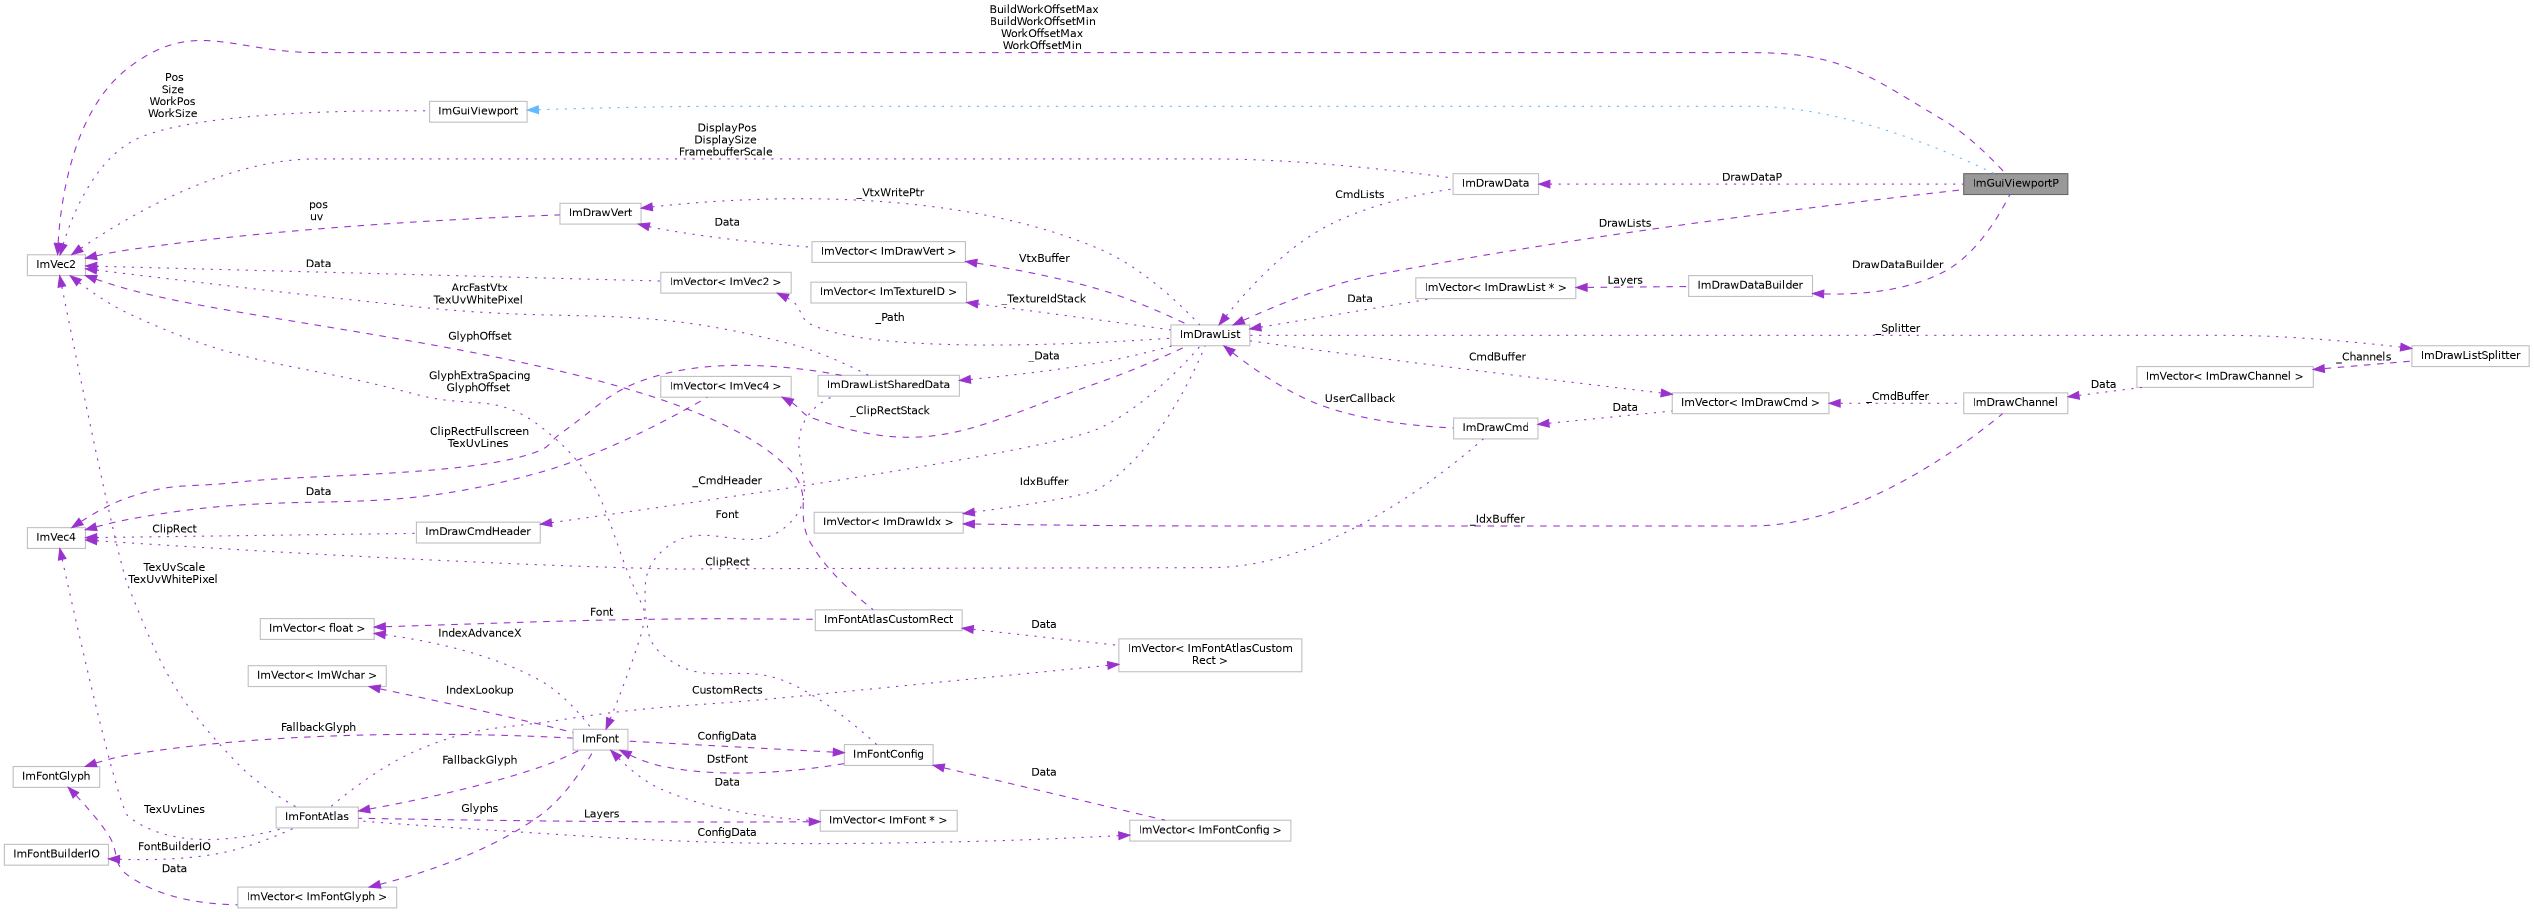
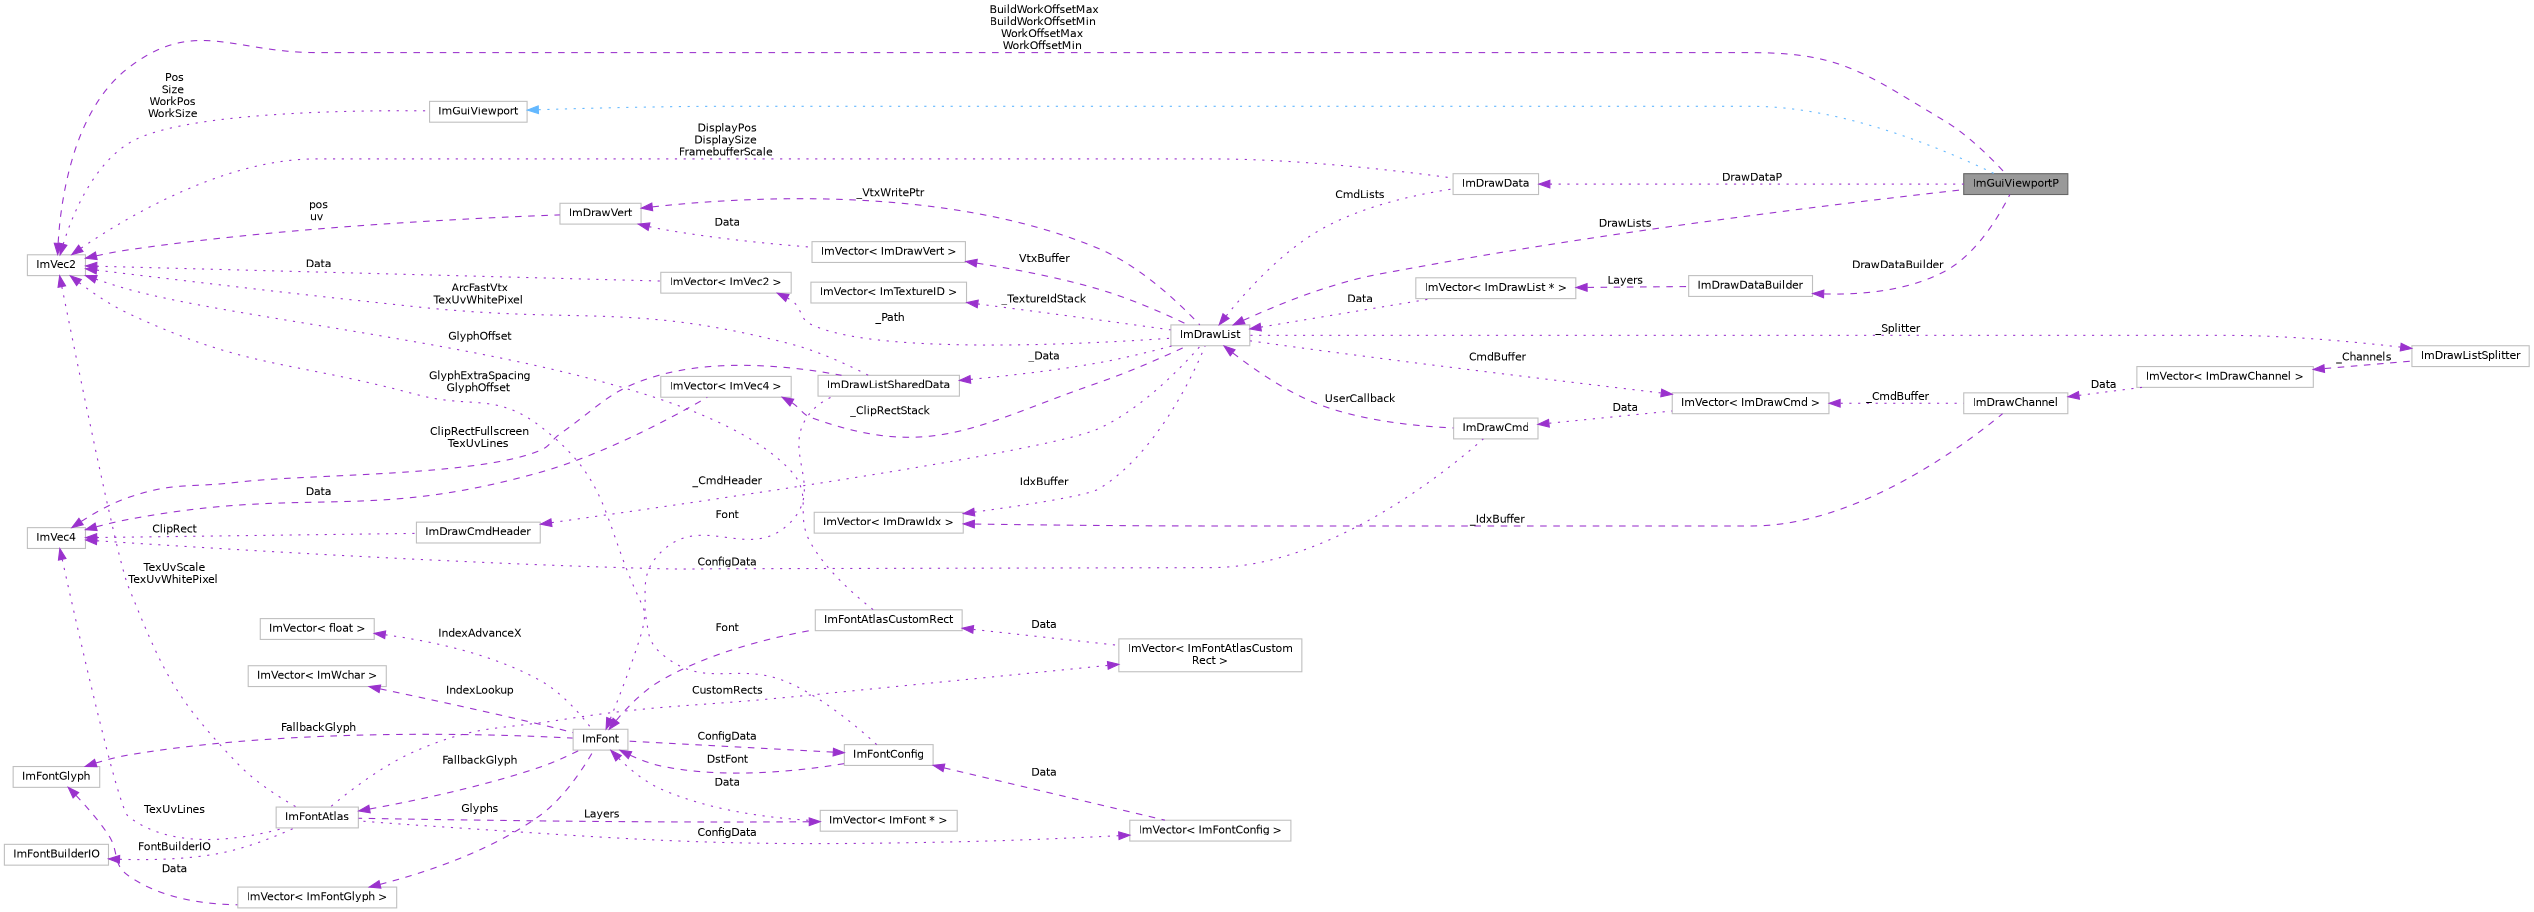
edge "ImDrawList" -> "ImDrawVert": style dotted -> dashed
edge "ImFontAtlasCustomRect" -> "ImVec2": style dashed -> dotted
edge "ImDrawCmd" -> "ImVec4": label " ClipRect" -> " ConfigData"
edge "ImFontAtlasCustomRect" -> "ImVector< float >": now "ImFontAtlasCustomRect" -> "ImFont"
